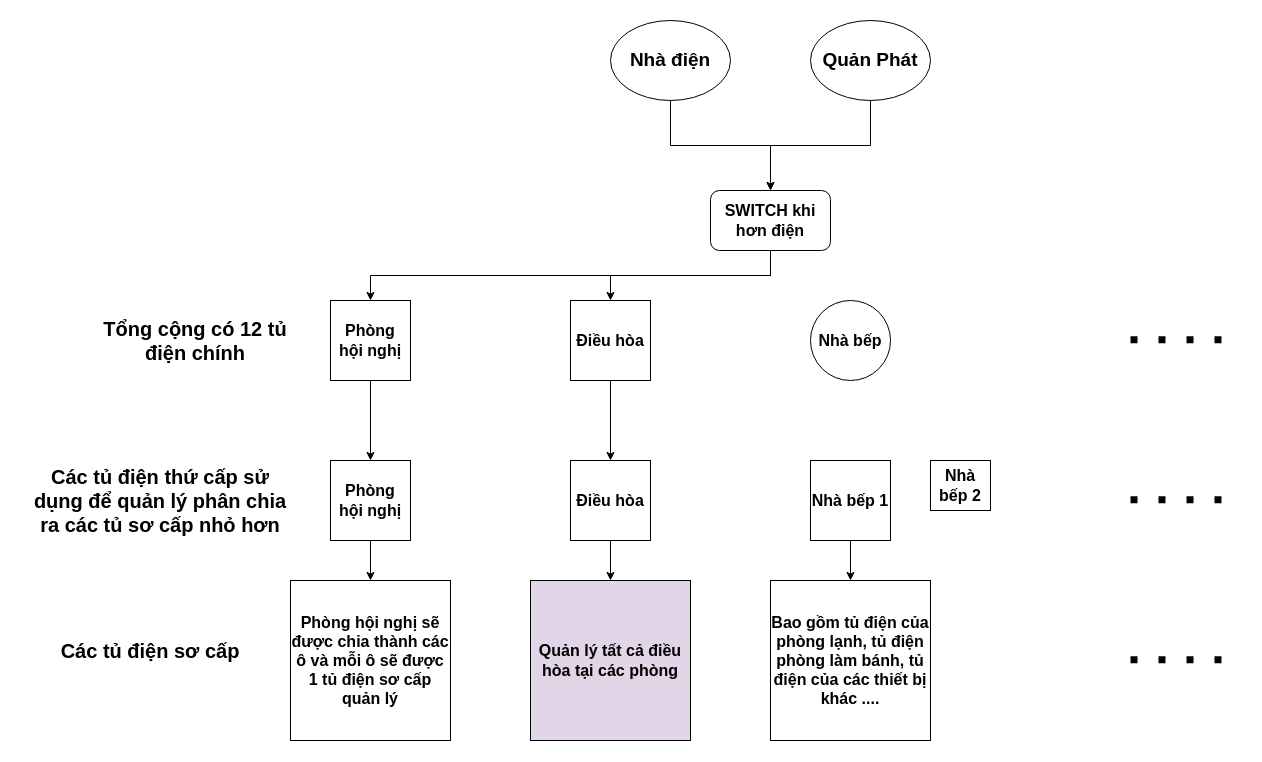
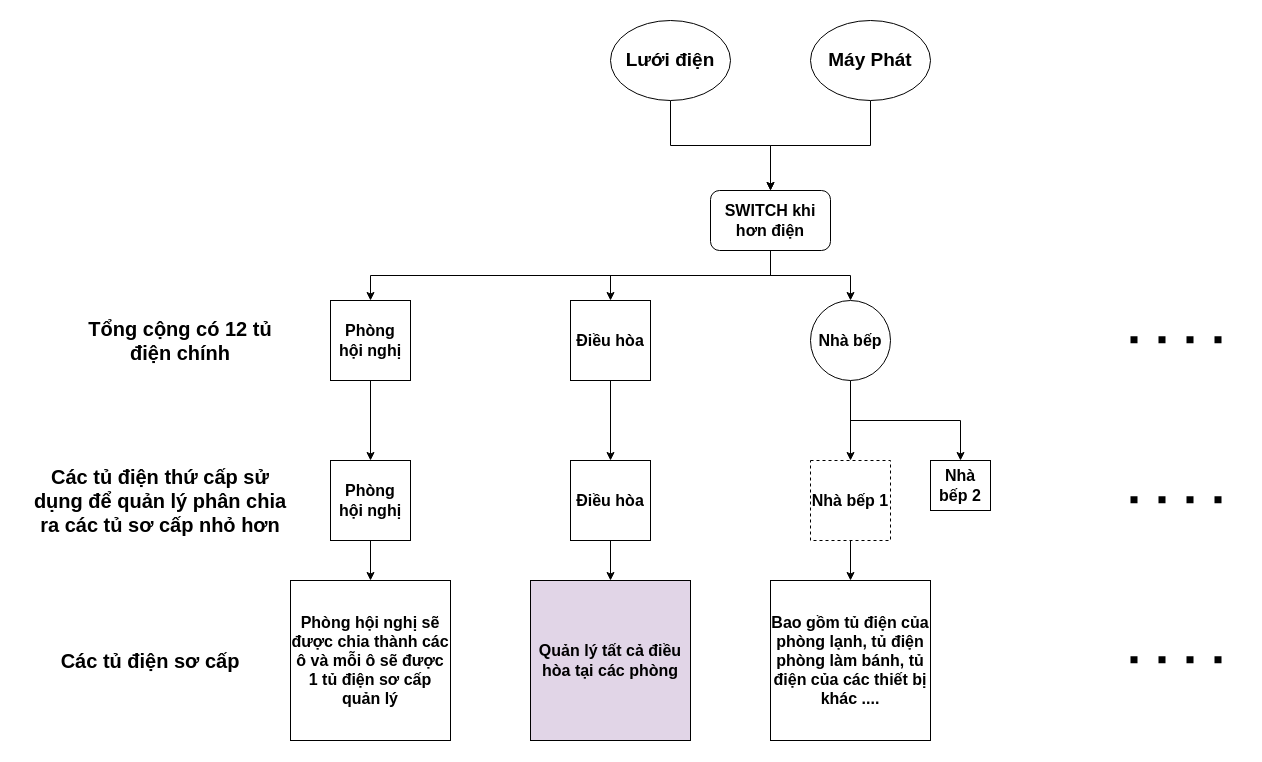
node "Nhà điện": label "Nhà điện" -> "Lưới điện"
node "Quản Phát": label "Quản Phát" -> "Máy Phát"
edge "SWITCH khi hơn điện" -> "Nhà bếp": added
node "Tổng cộng có 12 tủ điện chính": moved (196, 341) -> (181, 341)
edge "Nhà bếp" -> "Nhà bếp 2": added
edge "Nhà bếp" -> "Nhà bếp 1": added
node "Nhà bếp 1": style solid -> dashed
node "Các tủ điện sơ cấp": moved (151, 651) -> (151, 661)
